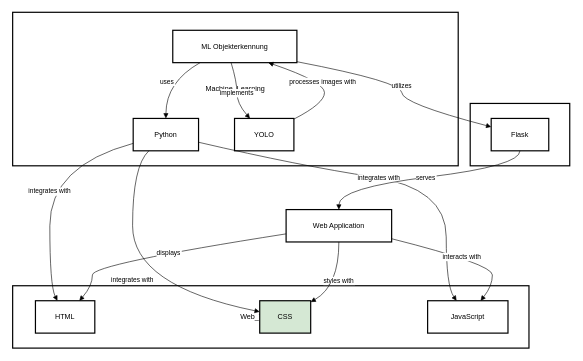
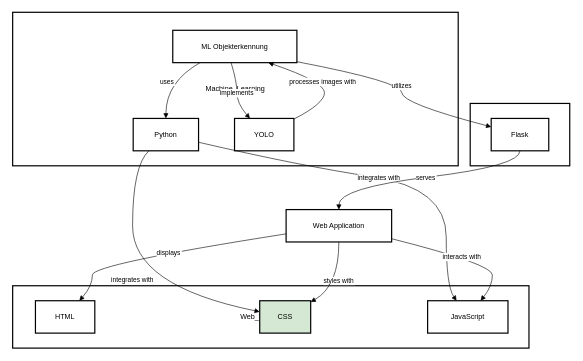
edge "Python" -> "HTML": removed, label "integrates with"
